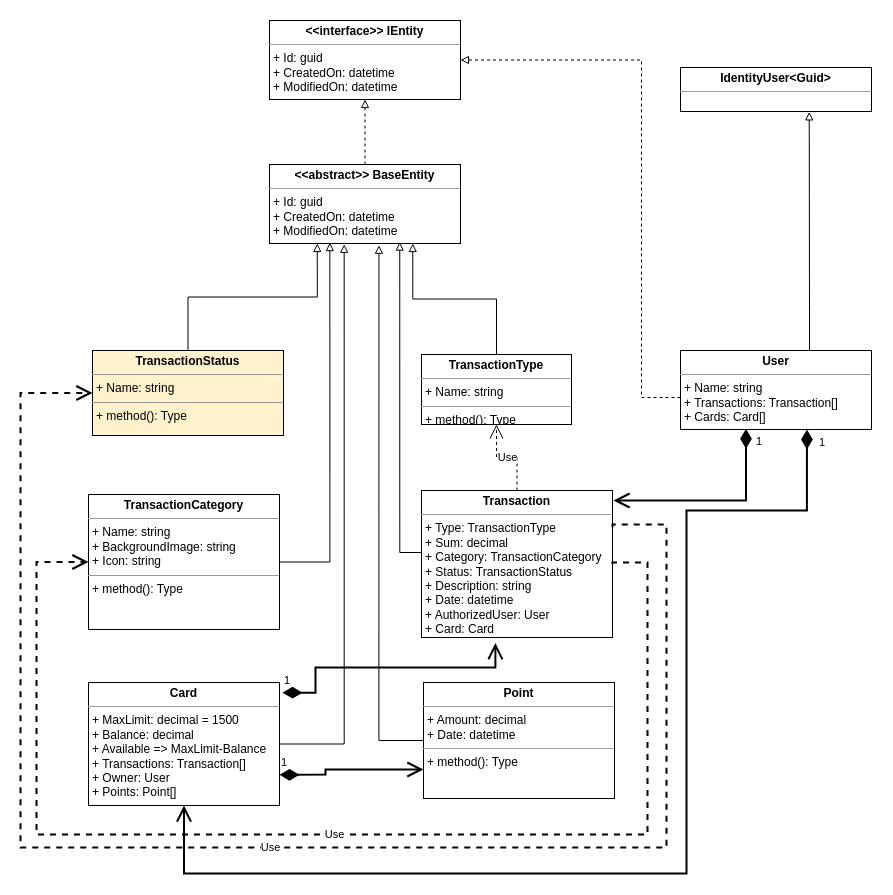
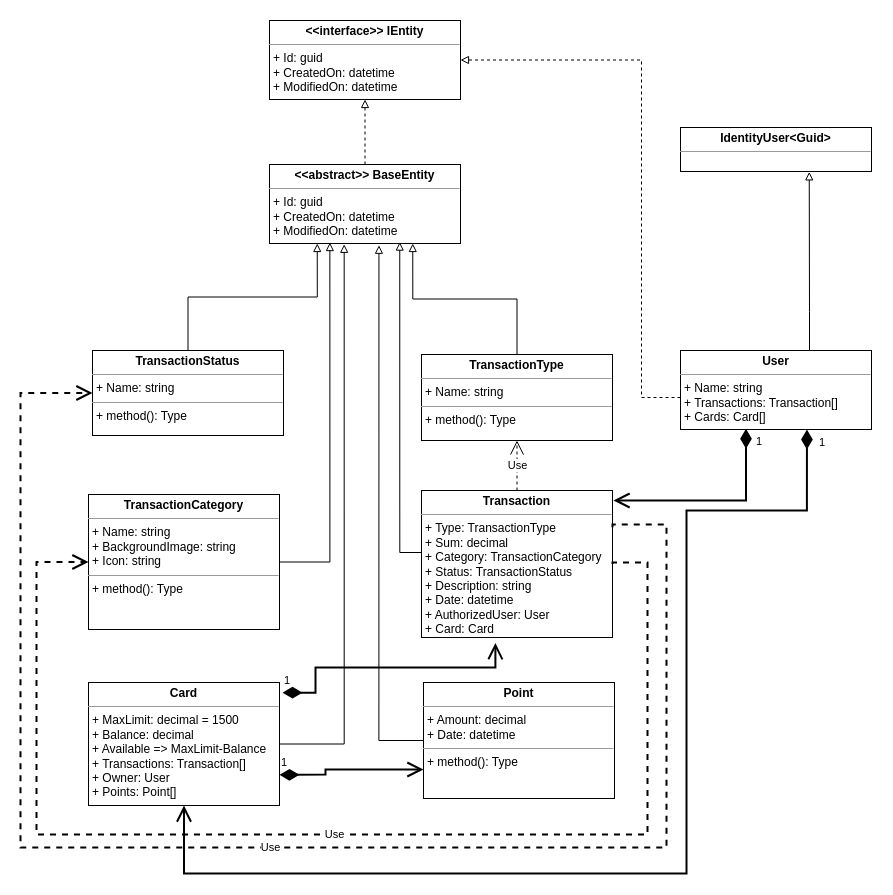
node "IdentityUser<Guid>": moved (776, 90) -> (776, 150)
node "TransactionType + Name: string + method(): Type": size 150x70 -> 191x86
node "TransactionStatus + Name: string + method(): Type": fillcolor #fff2cc -> #ffffff
